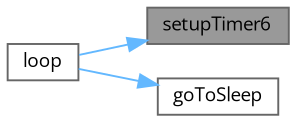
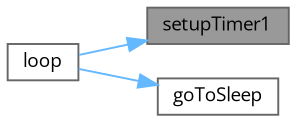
node "setupTimer6": label "setupTimer6" -> "setupTimer1"
